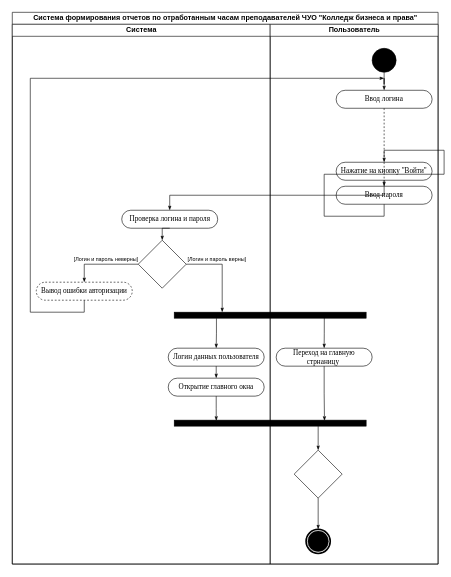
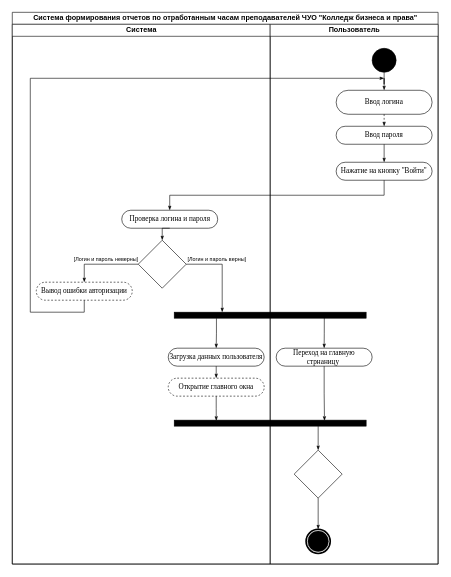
node "Ввод логина": size 96x18 -> 96x24
node "Ввод пароля": moved (384, 195) -> (384, 135)
node "Логин данных пользователя": label "Логин данных пользователя" -> "Загрузка данных пользователя"
node "Открытие главного окна": style solid -> dashed
